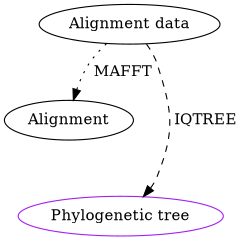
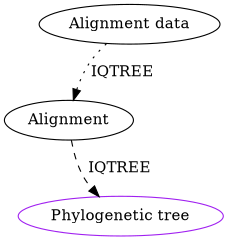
edge "Alignment data" -> "Alignment": label " MAFFT " -> " IQTREE "
edge "Alignment data" -> "Phylogenetic tree": now "Alignment" -> "Phylogenetic tree"
